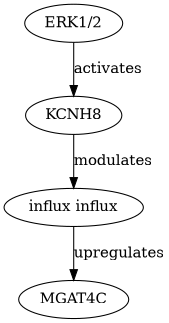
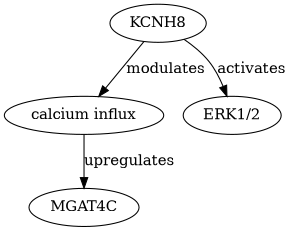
edge "ERK1/2" -> "KCNH8": reversed
node "influx influx": label "influx influx" -> "calcium influx"
